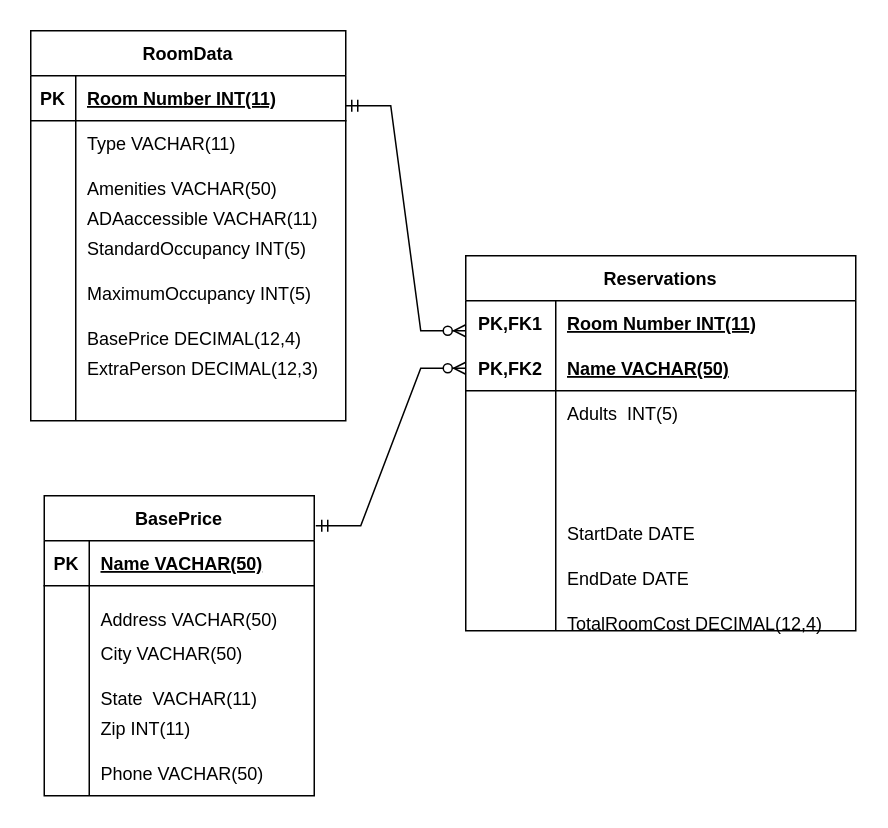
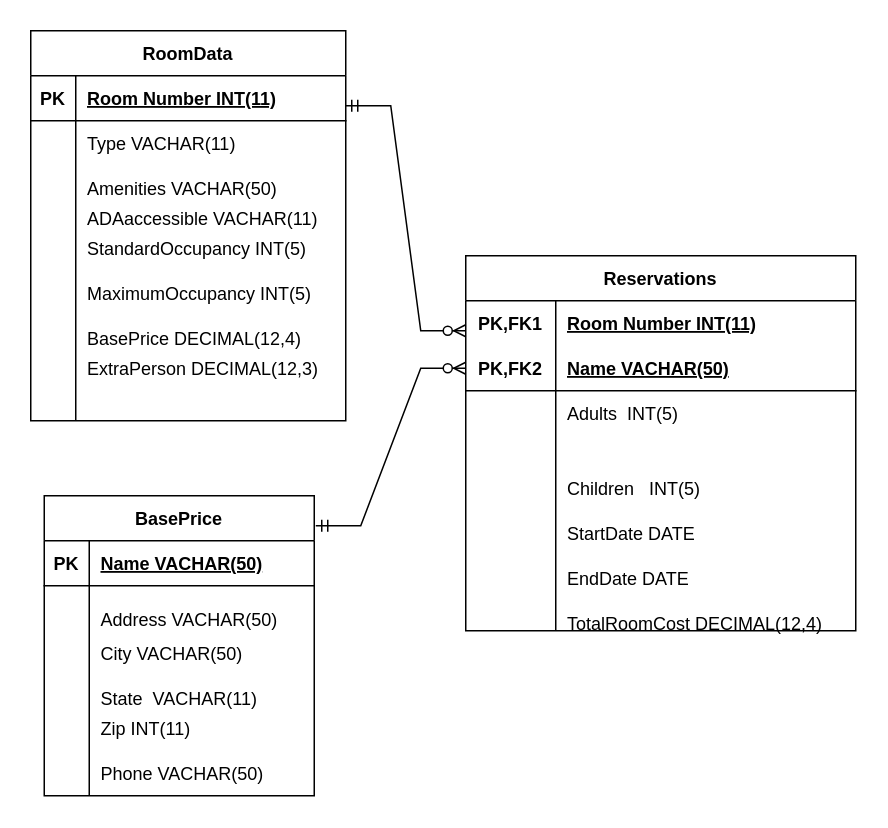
node "Children INT(5)": added
